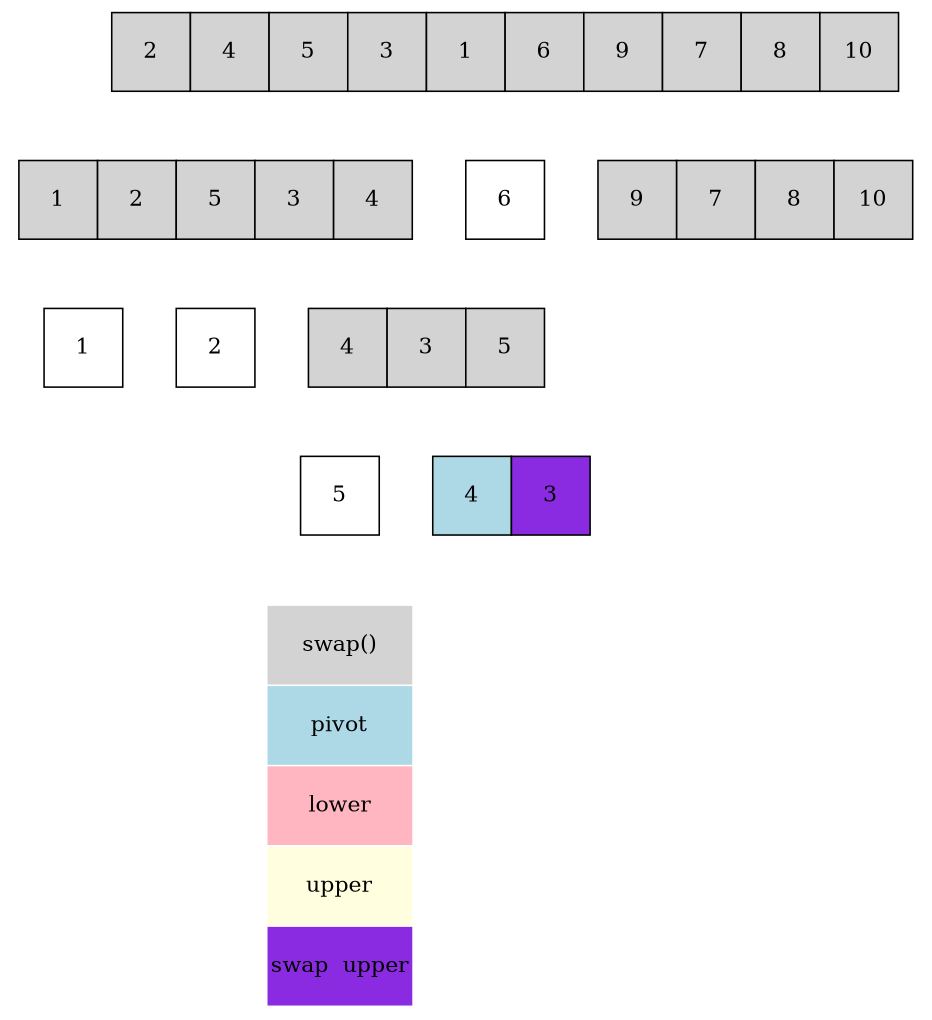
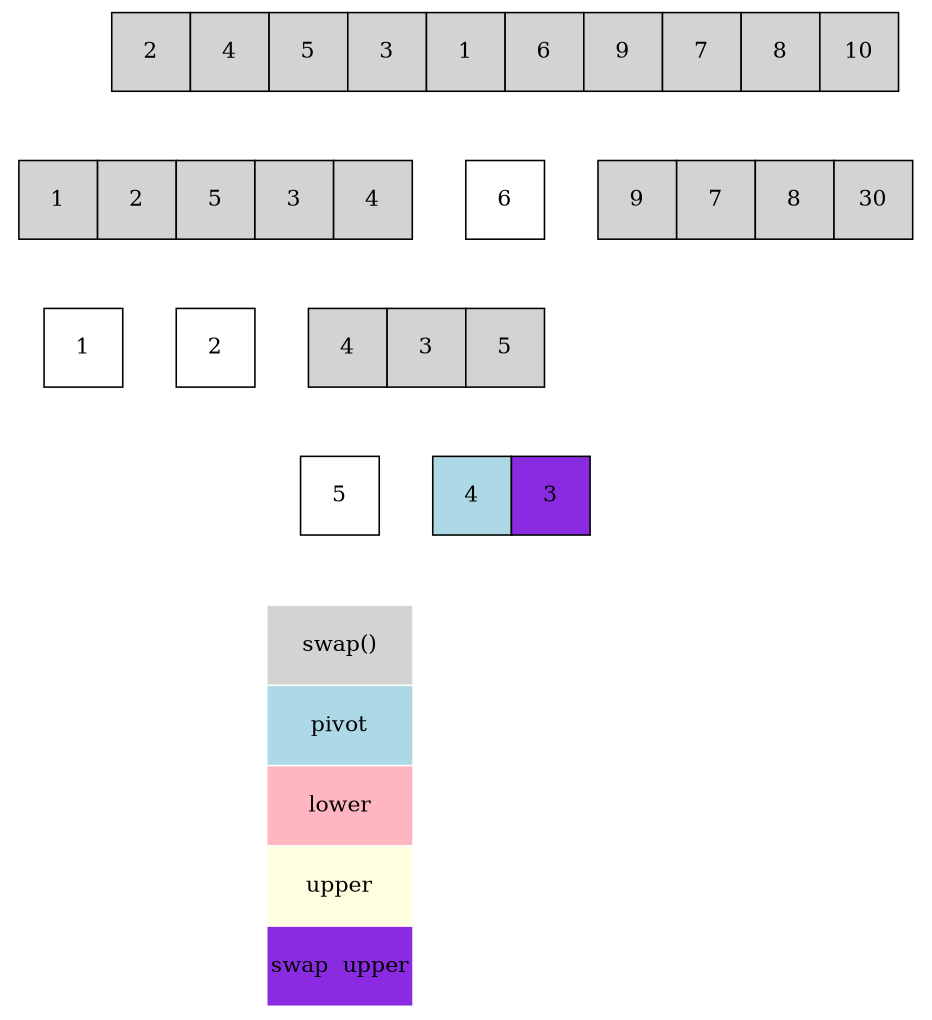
node "9": text "10" -> "30"
